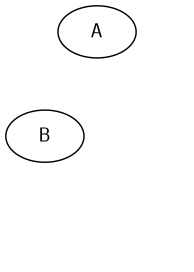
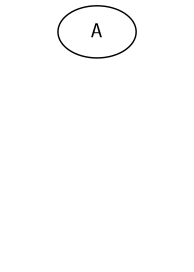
node "B": removed
